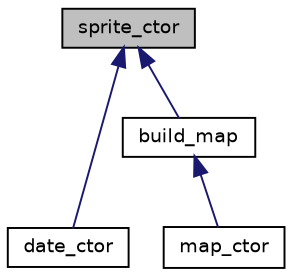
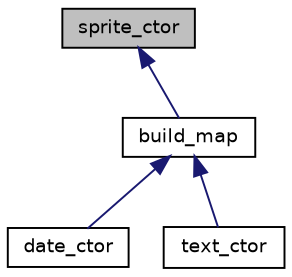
edge "date_ctor" -> "sprite_ctor": now "date_ctor" -> "build_map"
node "map_ctor": label "map_ctor" -> "text_ctor"
